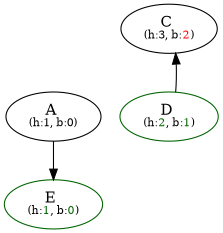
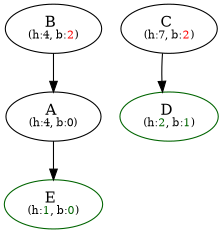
node "B": added
node "C": text "(h:3, b:" -> "(h:7, b:"
edge "D" -> "C": reversed
node "A": text "(h:1, b:0)" -> "(h:4, b:0)"
